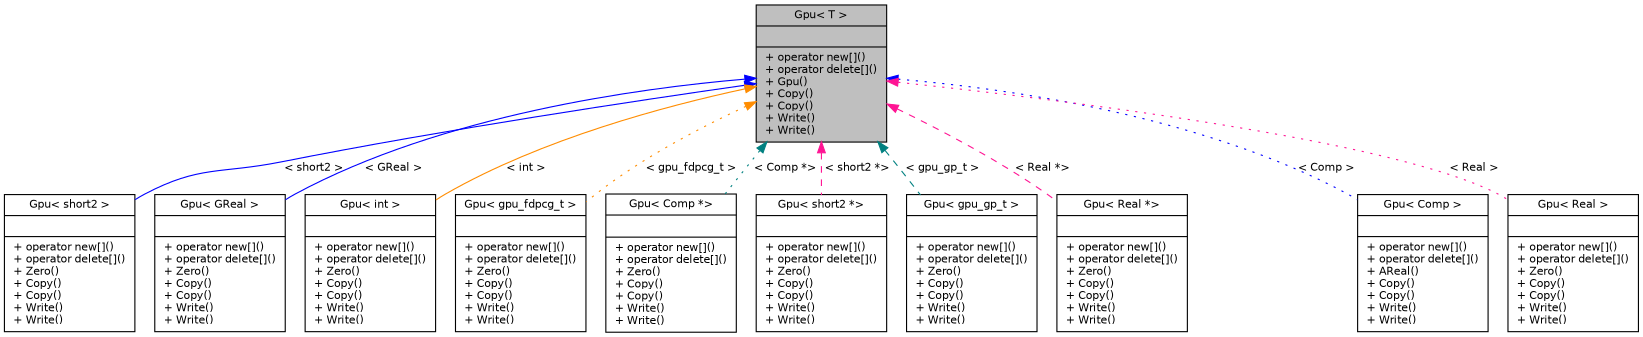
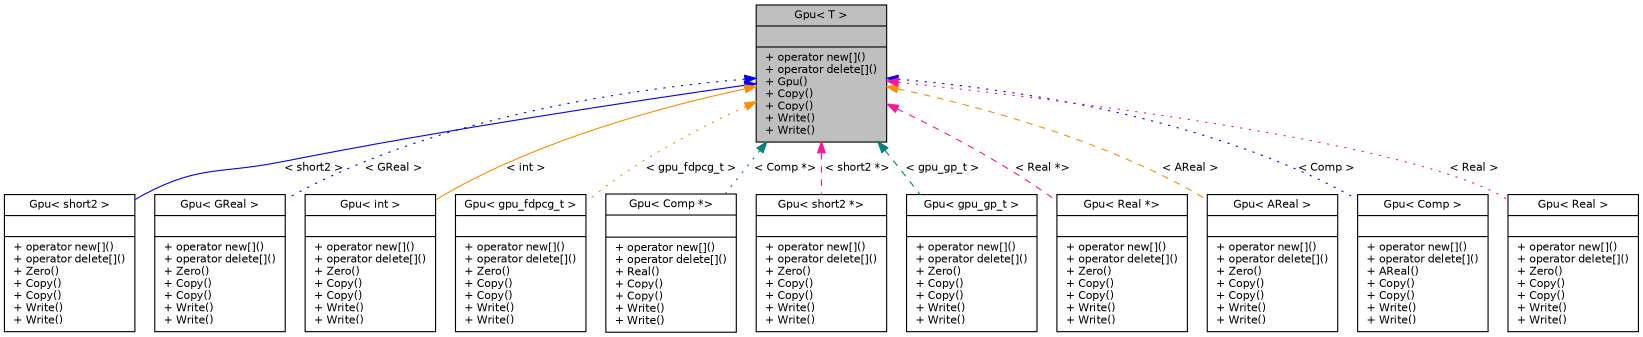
edge "Gpu< GReal >" -> "Gpu< T >": style solid -> dotted
node "Gpu< AReal >": added
node "Gpu< Comp *>": text "+ Zero()" -> "+ Real()"
